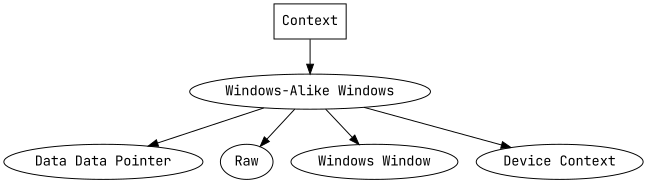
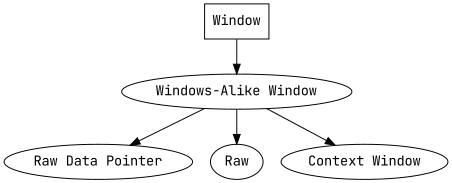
node "Context": label "Context" -> "Window"
node "Windows-Alike Windows": label "Windows-Alike Windows" -> "Windows-Alike Window"
node "Data Data Pointer": label "Data Data Pointer" -> "Raw Data Pointer"
node "Windows Window": label "Windows Window" -> "Context Window"
node "Device Context": removed
